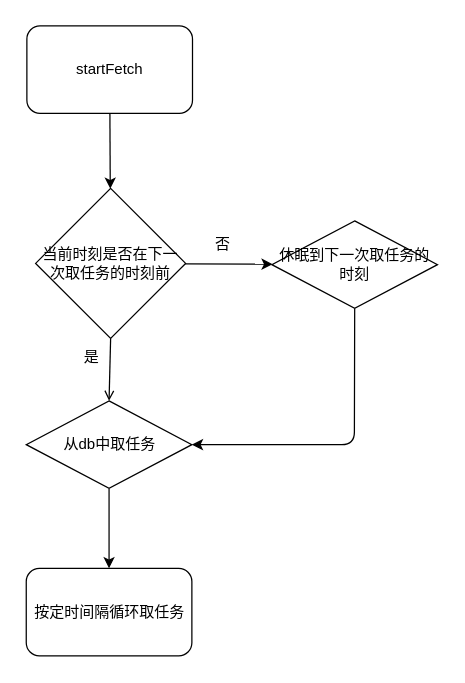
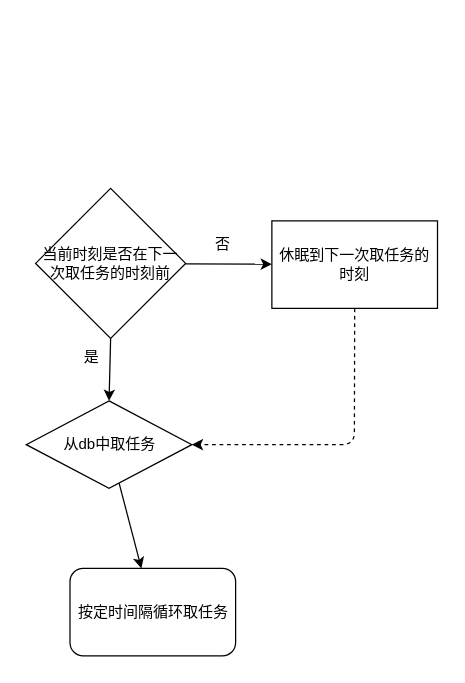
node "startFetch": removed
edge "startFetch" -> "当前时刻是否在下一次取任务的时刻前": removed
node "休眠到下一次取任务的时刻": shape diamond -> rectangle
edge "当前时刻是否在下一次取任务的时刻前" -> "从db中取任务": arrowhead open -> classic
edge "休眠到下一次取任务的时刻" -> "从db中取任务": style solid -> dashed
node "按定时间隔循环取任务": moved (109, 612) -> (153, 612)
